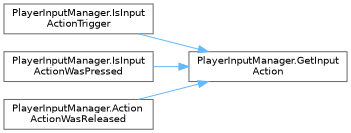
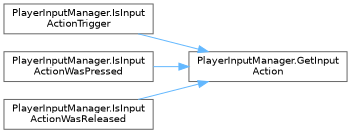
node "PlayerInputManager.Action ActionWasReleased": label "PlayerInputManager.Action ActionWasReleased" -> "PlayerInputManager.IsInput ActionWasReleased"
